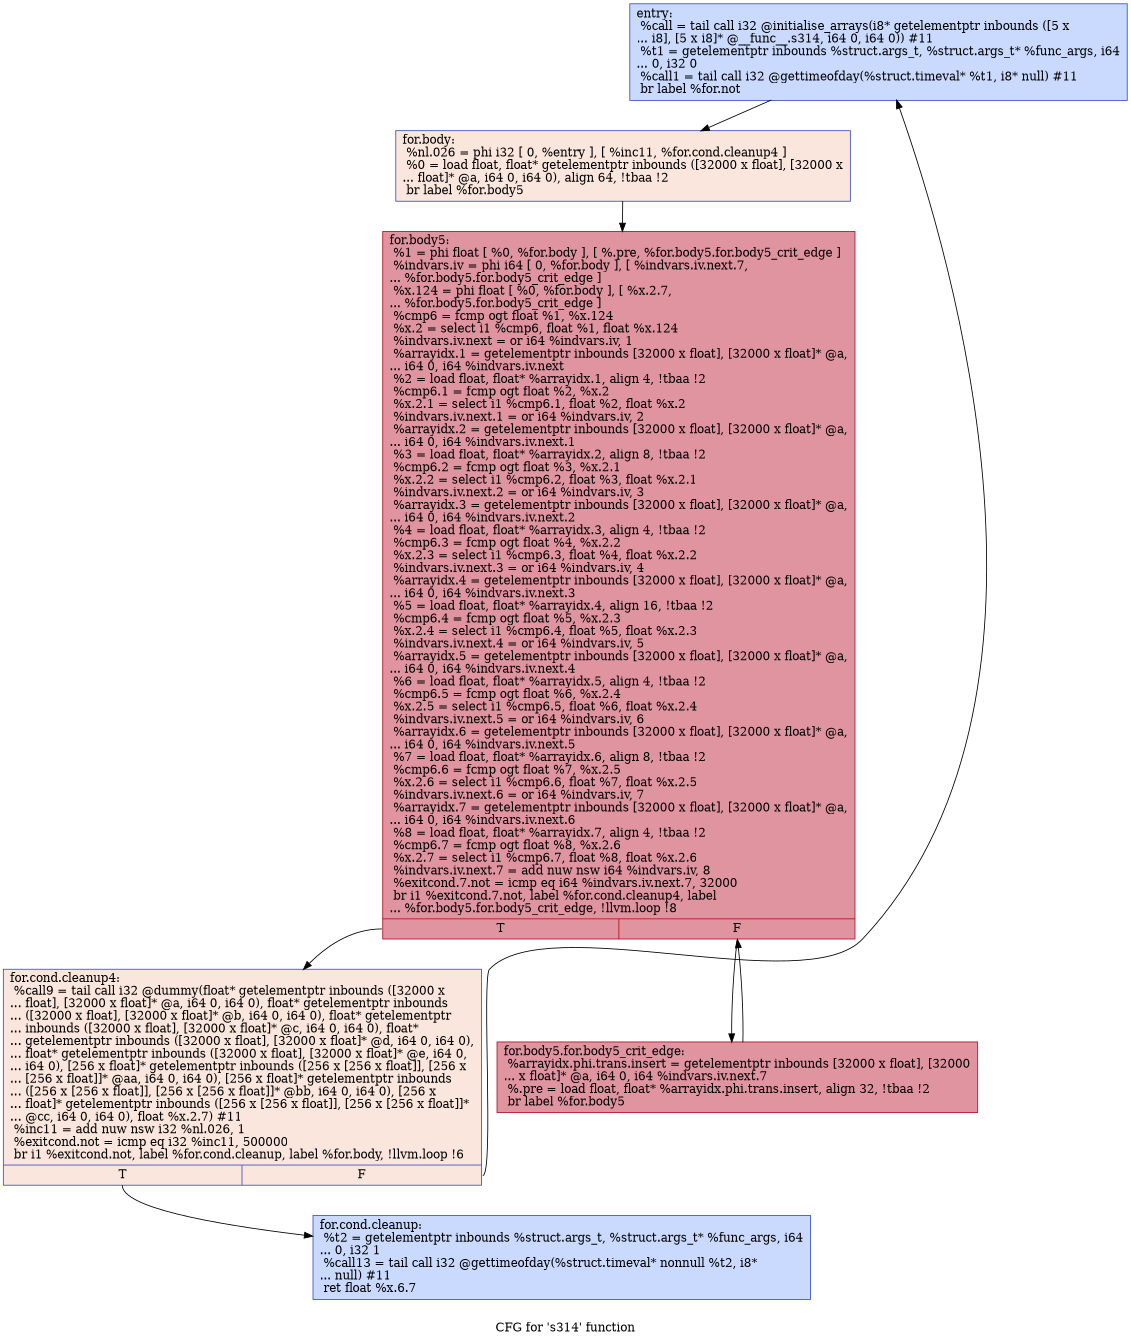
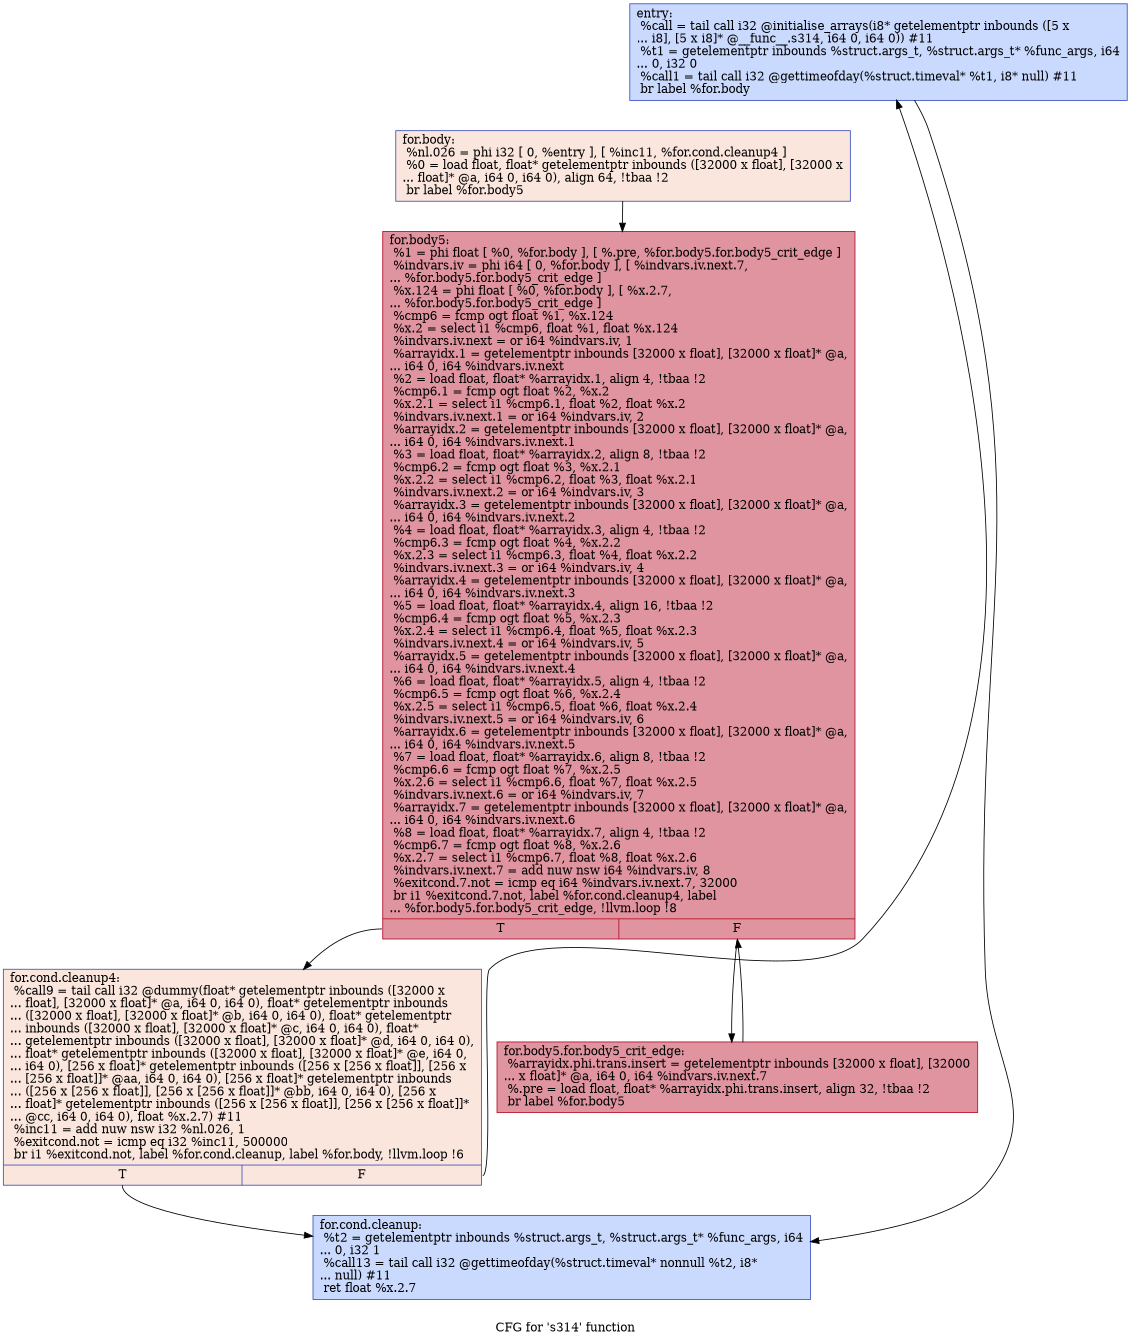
node "entry:": text "br label %for.not" -> "br label %for.body"
edge "entry:" -> "for.body:": now "entry:" -> "for.cond.cleanup:"
node "for.cond.cleanup:": text "ret float %x.6.7" -> "ret float %x.2.7"
